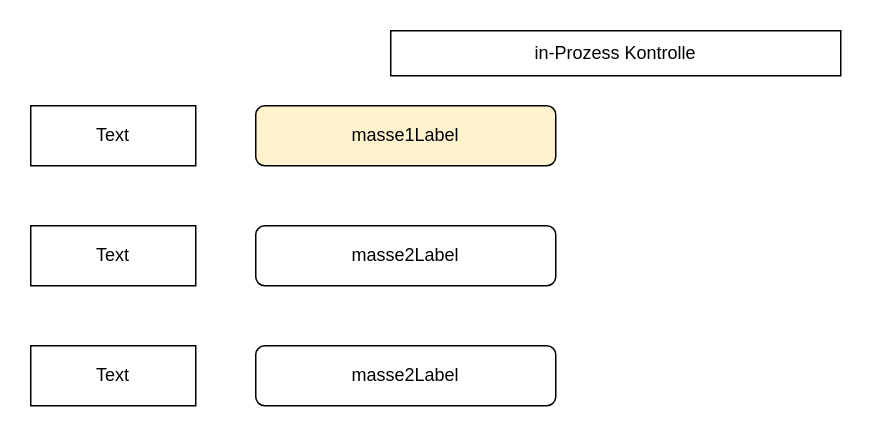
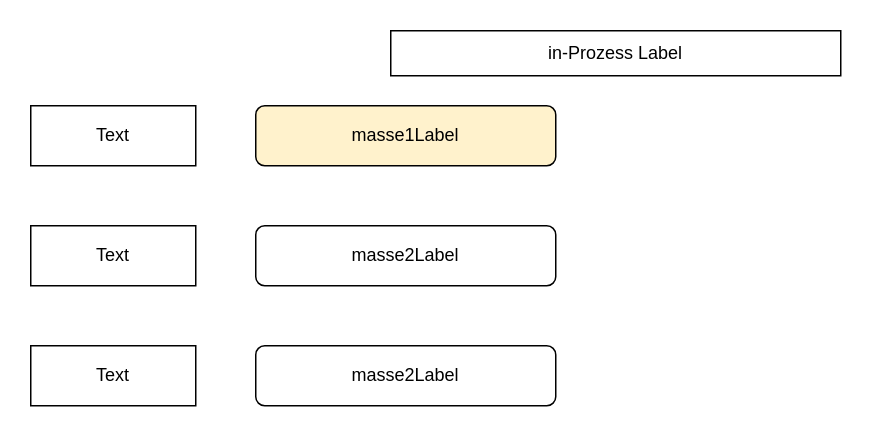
node "in-Prozess Kontrolle": label "in-Prozess Kontrolle" -> "in-Prozess Label"
